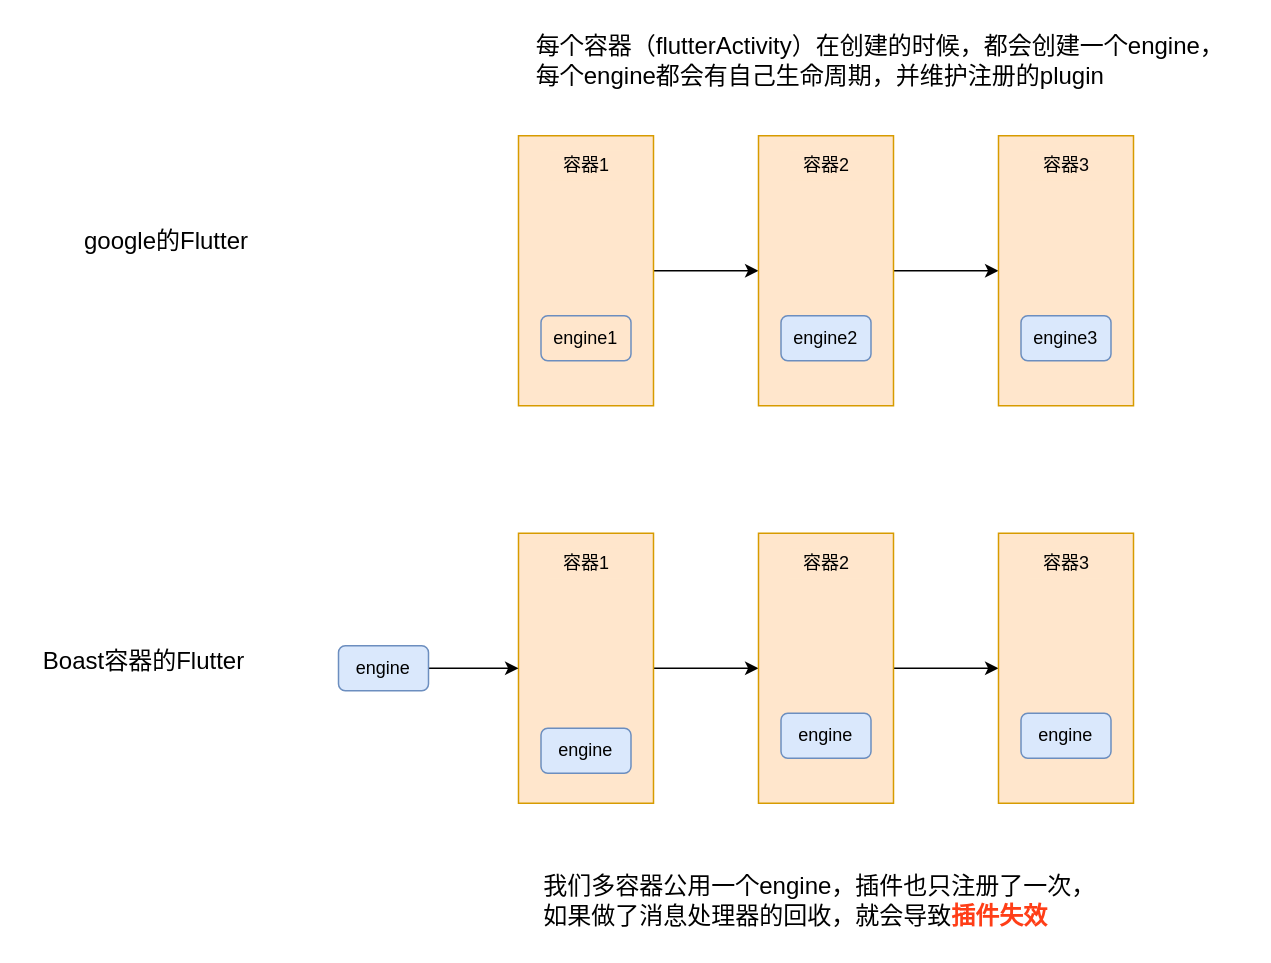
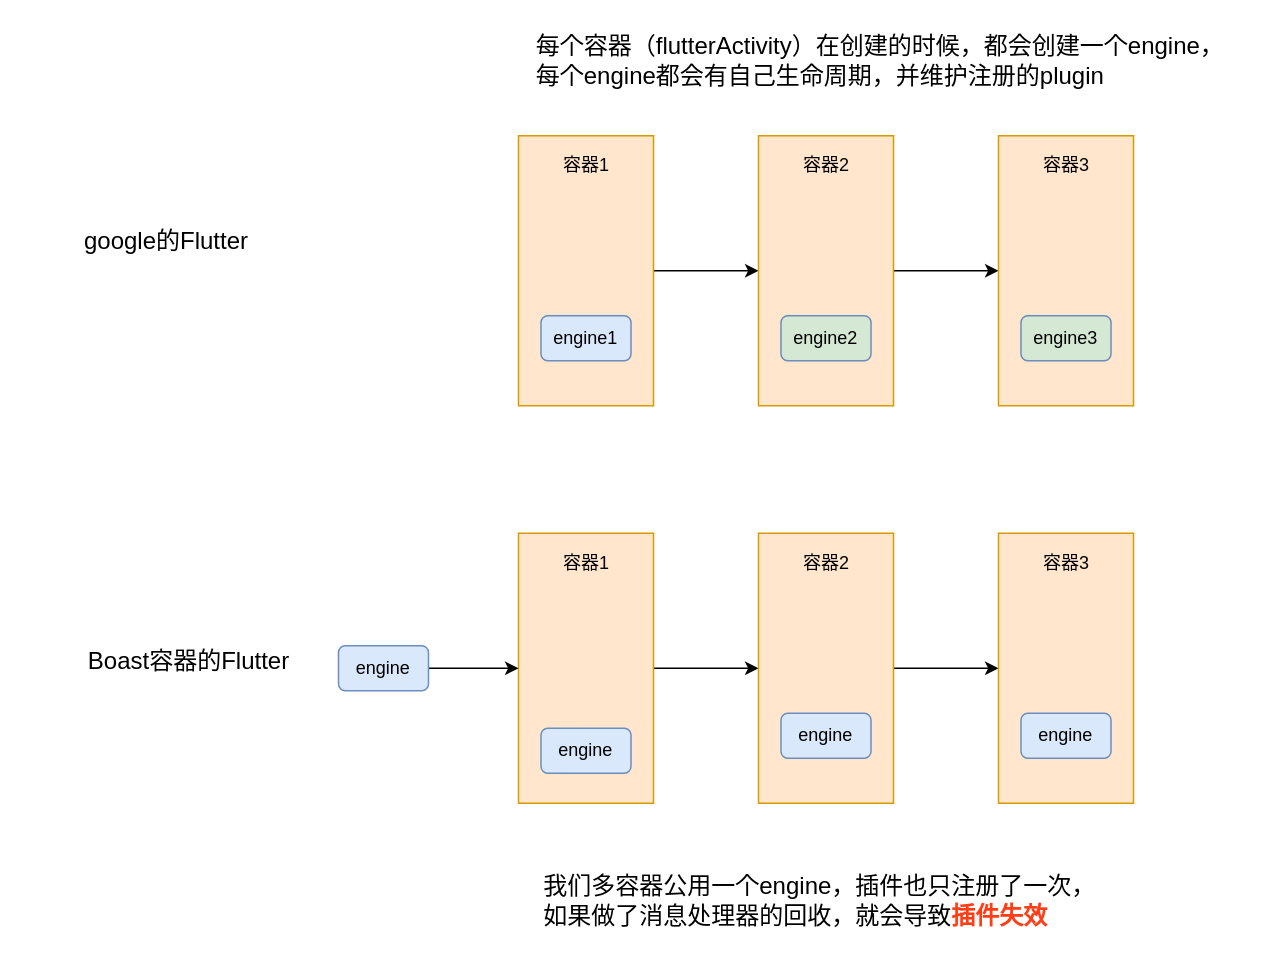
node "engine1": fillcolor #ffe6cc -> #dae8fc
node "engine2": fillcolor #dae8fc -> #d5e8d4
node "engine3": fillcolor #dae8fc -> #d5e8d4
node "Boast容器的Flutter": moved (143, 661) -> (188, 661)
